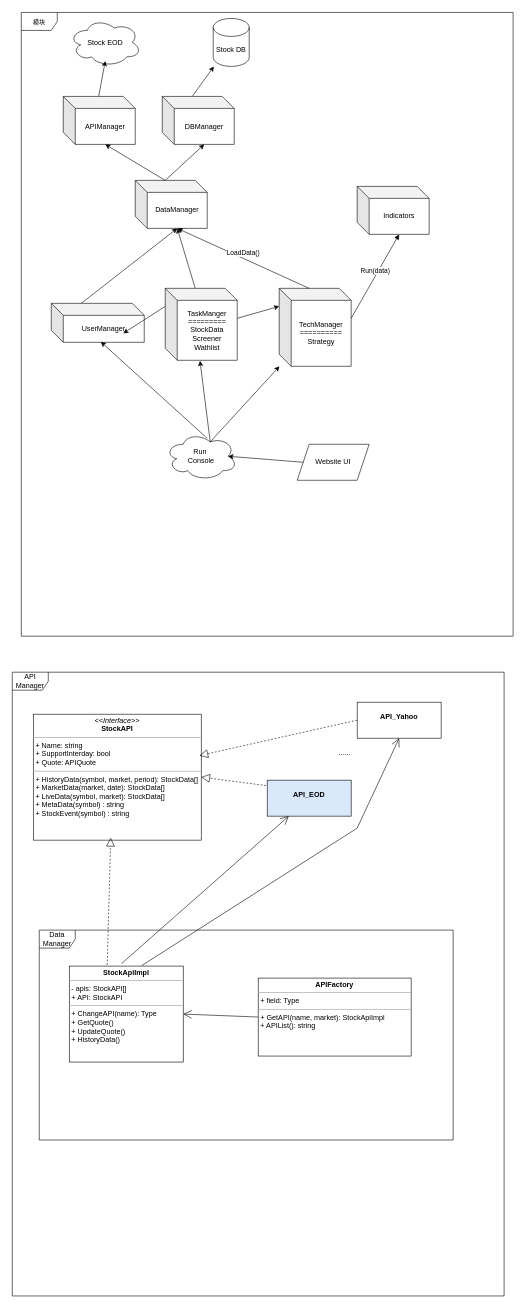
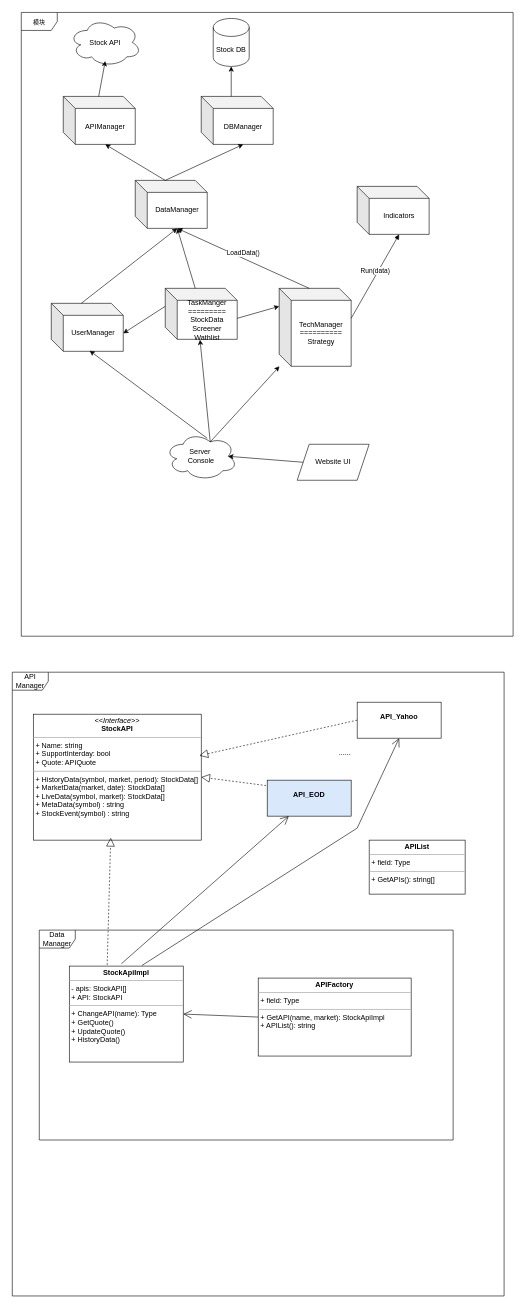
node "Stock EOD": label "Stock EOD" -> "Stock API"
node "DBManager": moved (198, 120) -> (237, 120)
node "UserManager": size 93x39 -> 72x48
node "TaskManger ========= StockData Screener Wathlist": size 72x72 -> 72x51
node "Run Console": label "Run Console" -> "Server Console"
node "APIList + field: Type + GetAPIs(): string[]": added
